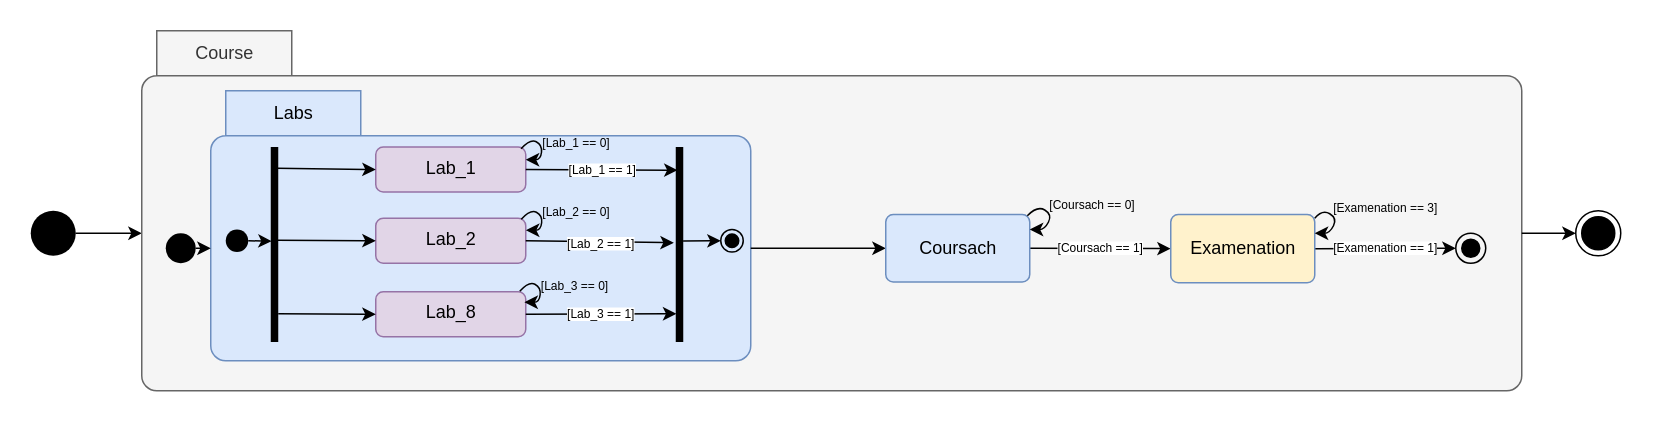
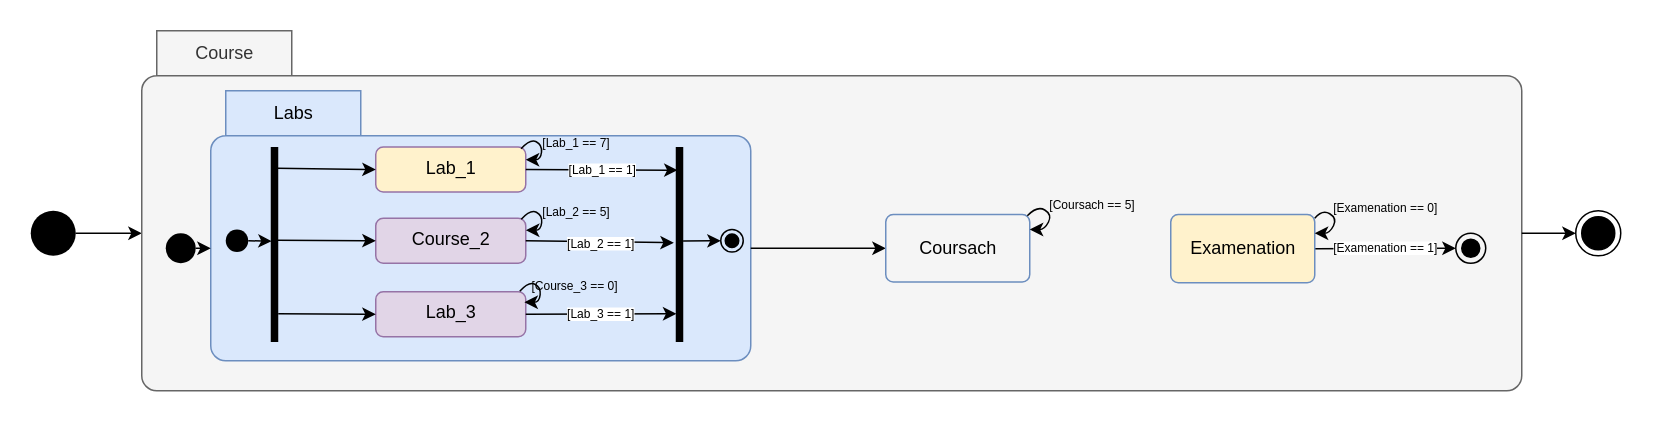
node "[Lab_1 == 0]": label "[Lab_1 == 0]" -> "[Lab_1 == 7]"
node "Lab_1": fillcolor #e1d5e7 -> #fff2cc
node "[Coursach == 0]": label "[Coursach == 0]" -> "[Coursach == 5]"
node "[Examenation == 3]": label "[Examenation == 3]" -> "[Examenation == 0]"
node "[Lab_2 == 0]": label "[Lab_2 == 0]" -> "[Lab_2 == 5]"
node "Lab_2": label "Lab_2" -> "Course_2"
node "Coursach": fillcolor #dae8fc -> #f5f5f5
edge "Coursach" -> "Examenation": removed, label "[Coursach == 1]"
node "[Lab_3 == 0]": label "[Lab_3 == 0]" -> "[Course_3 == 0]"
node "Lab_8": label "Lab_8" -> "Lab_3"
